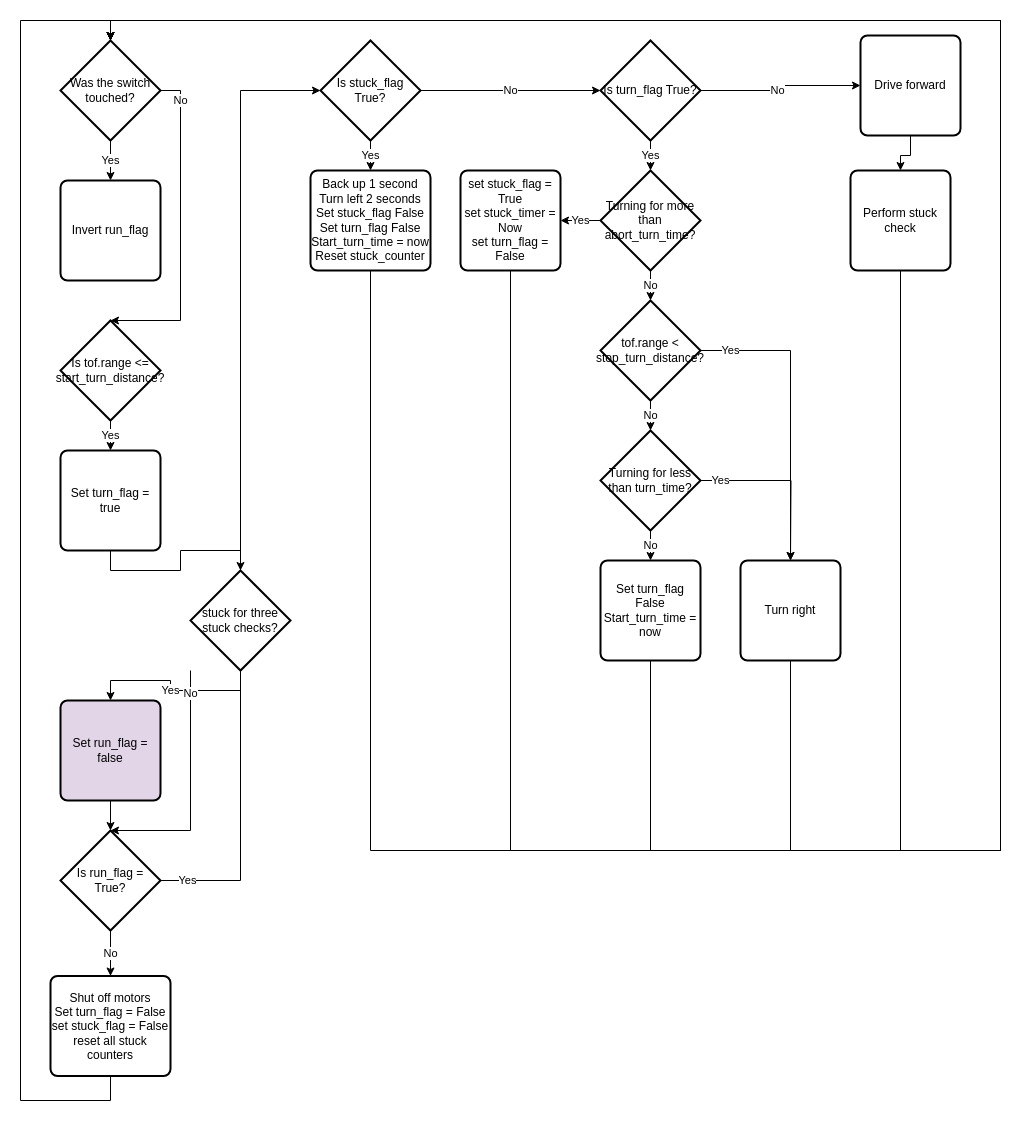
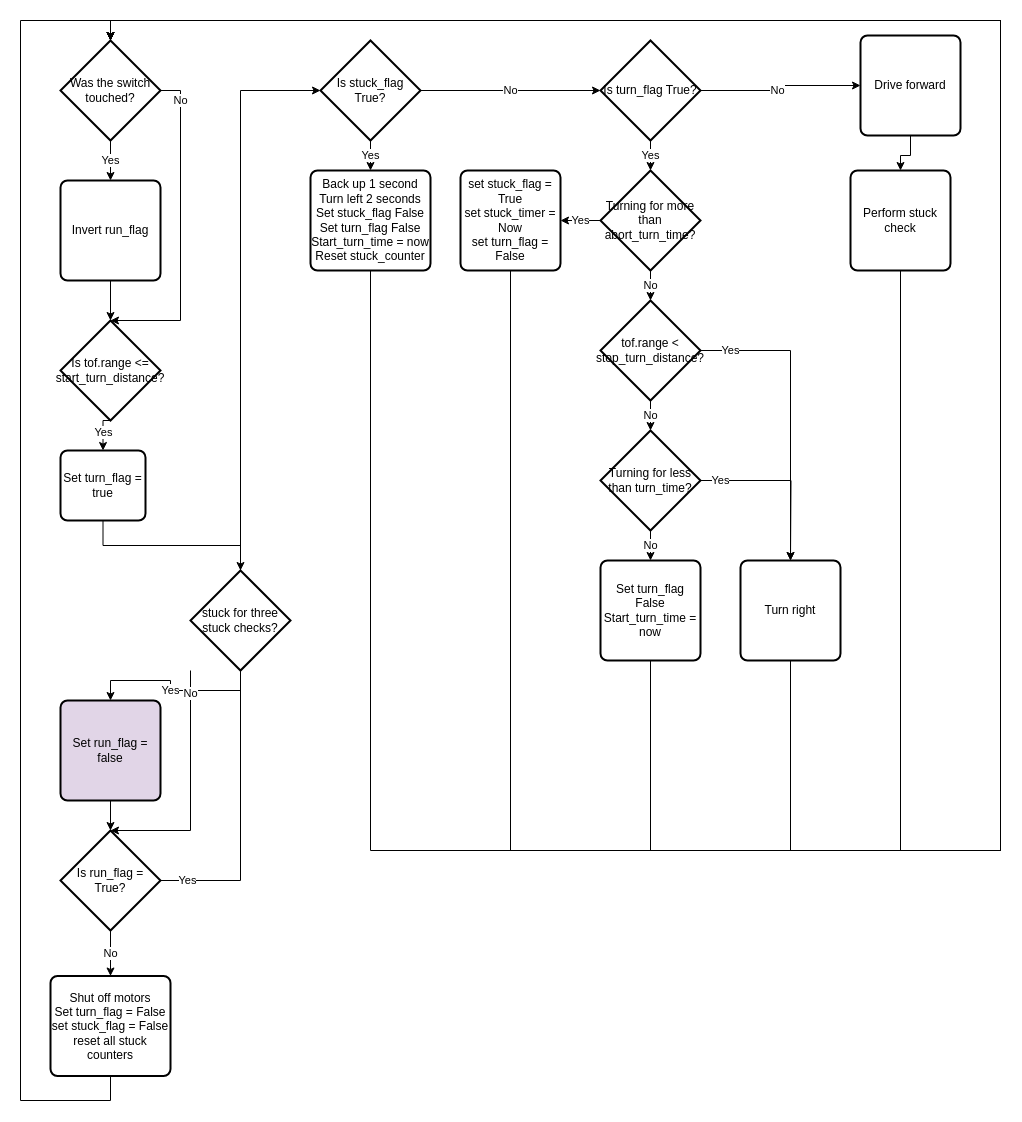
edge "Invert run_flag" -> "Is tof.range <= start_turn_distance?": added
node "Set turn_flag = true": size 100x100 -> 85x70
